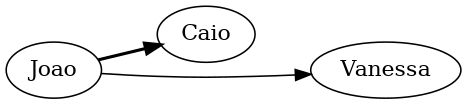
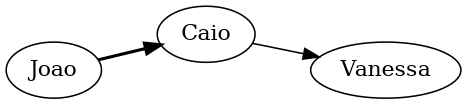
edge "Joao" -> "Vanessa": now "Caio" -> "Vanessa"
